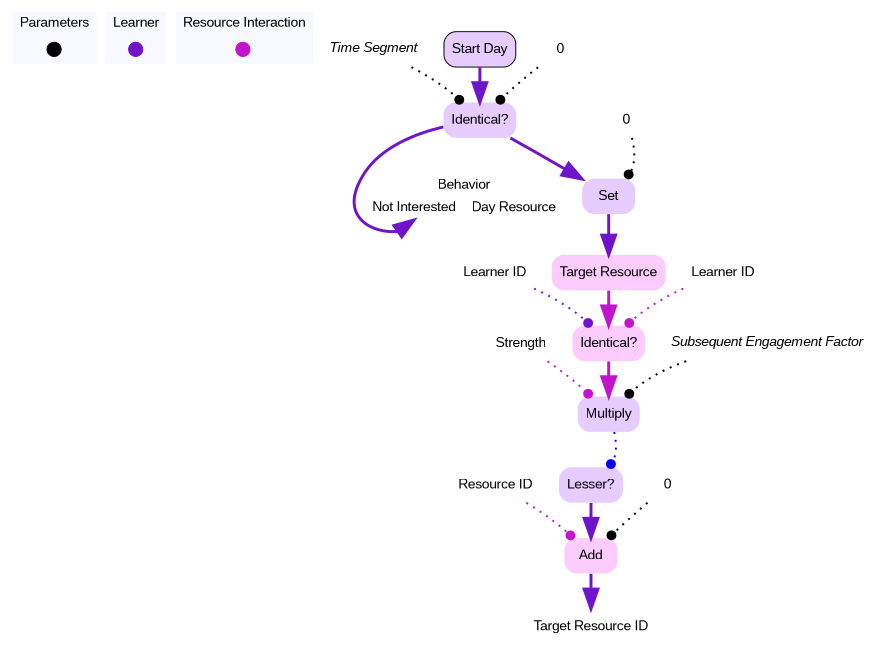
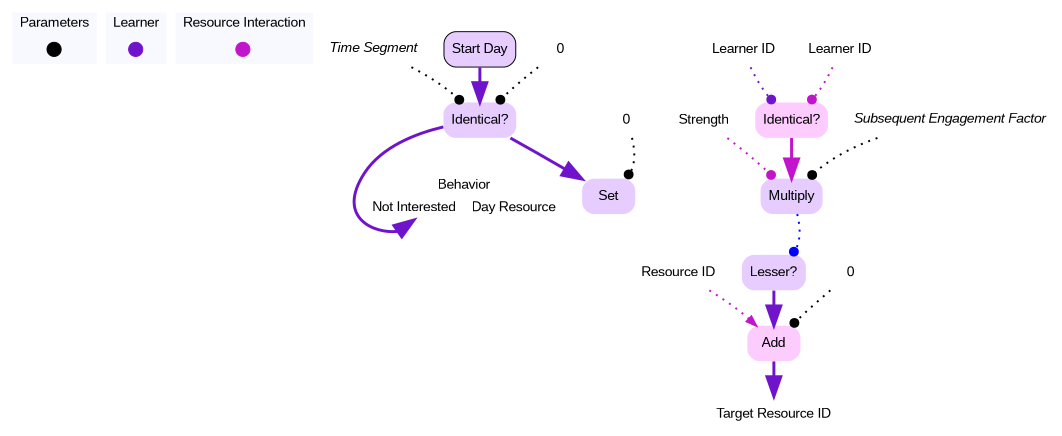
node "Target Resource": removed
edge "Resource ID" -> "Add": arrowhead dot -> normal
